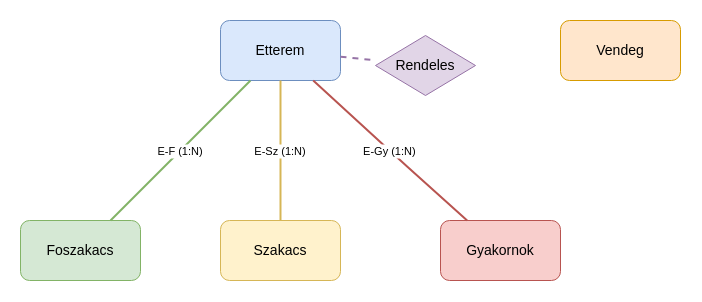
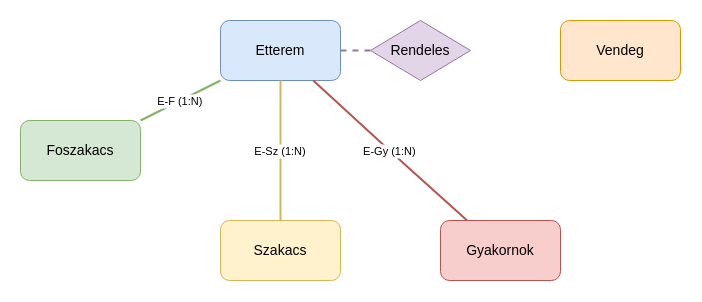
node "Rendeles": moved (426, 66) -> (421, 51)
node "Foszakacs": moved (81, 251) -> (81, 151)
